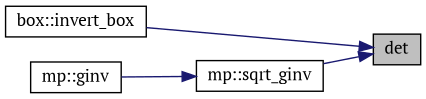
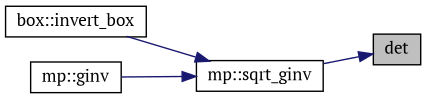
edge "box::invert_box" -> "det": now "box::invert_box" -> "mp::sqrt_ginv"
